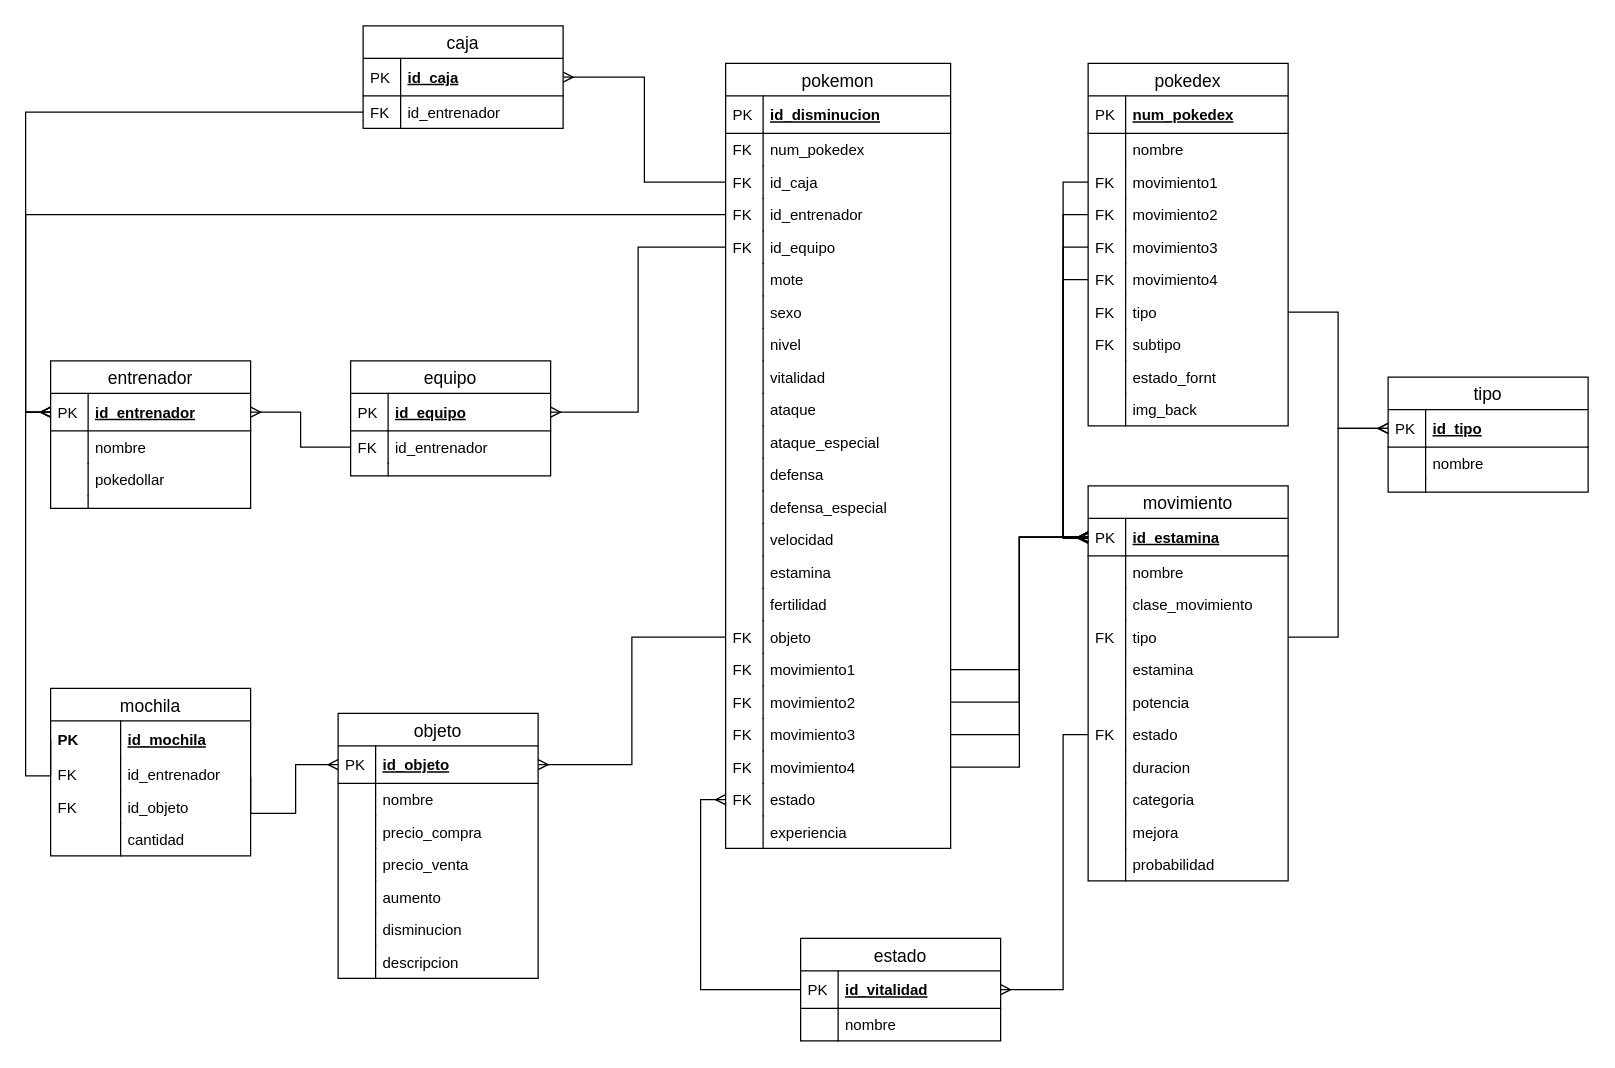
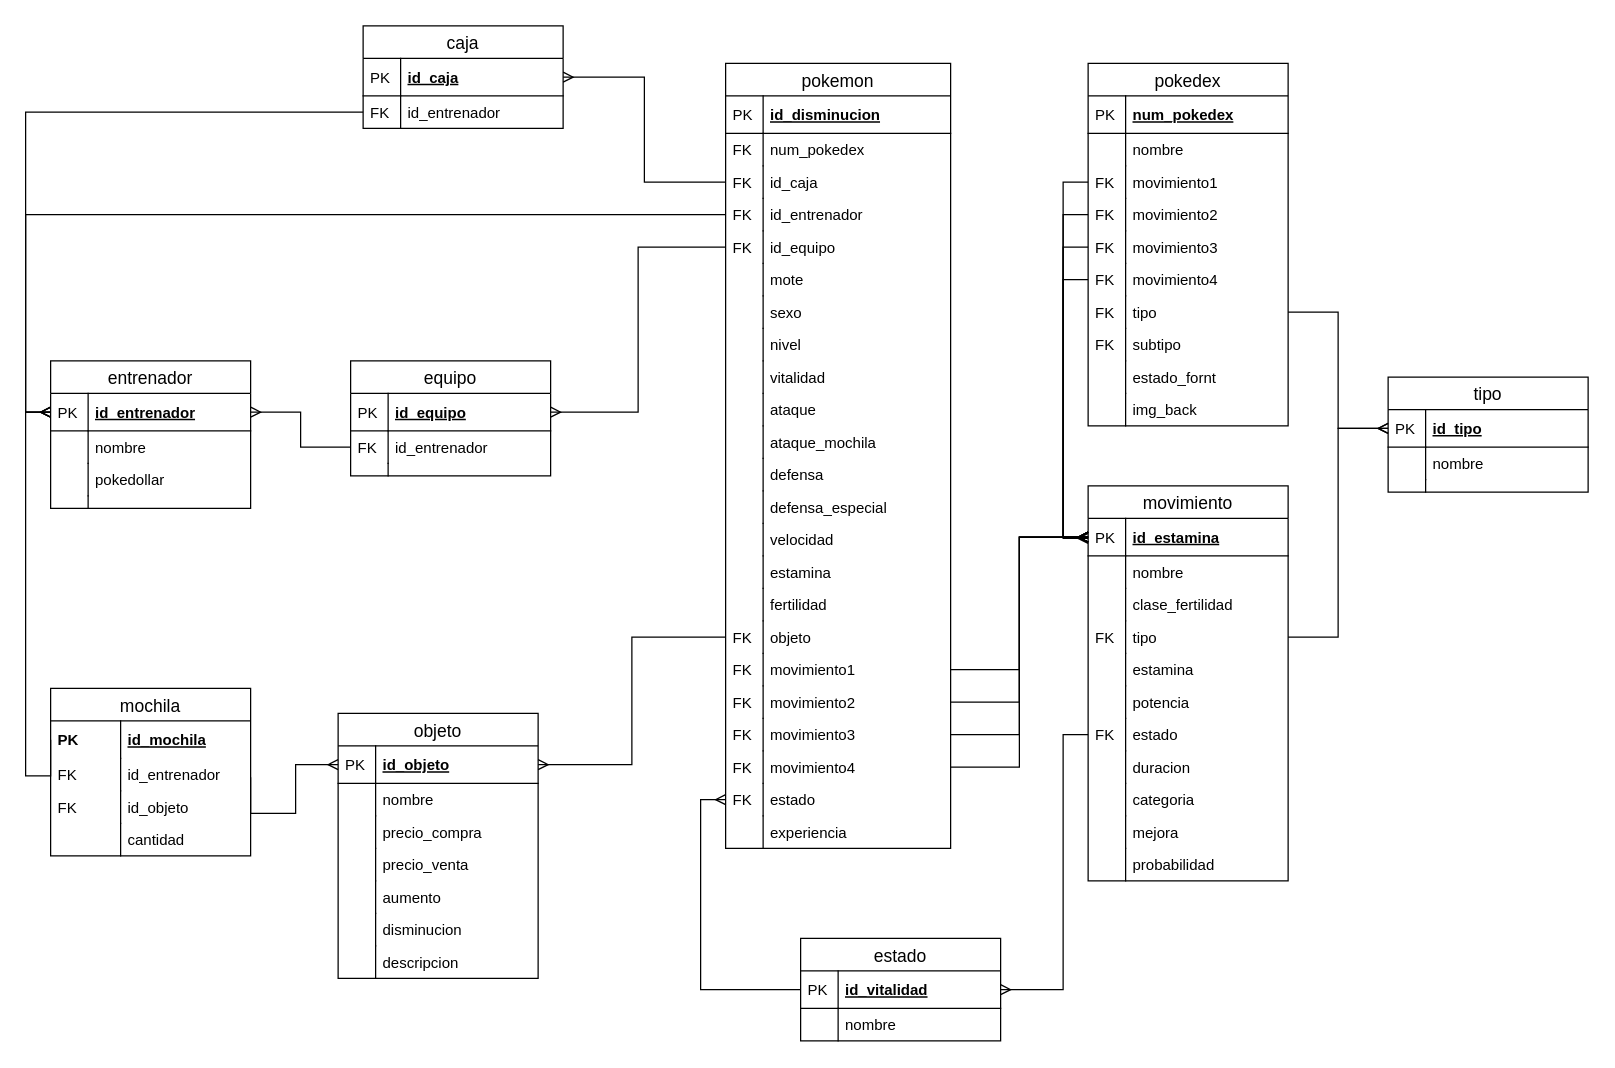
node "ataque_especial": label "ataque_especial" -> "ataque_mochila"
node "clase_movimiento": label "clase_movimiento" -> "clase_fertilidad"
